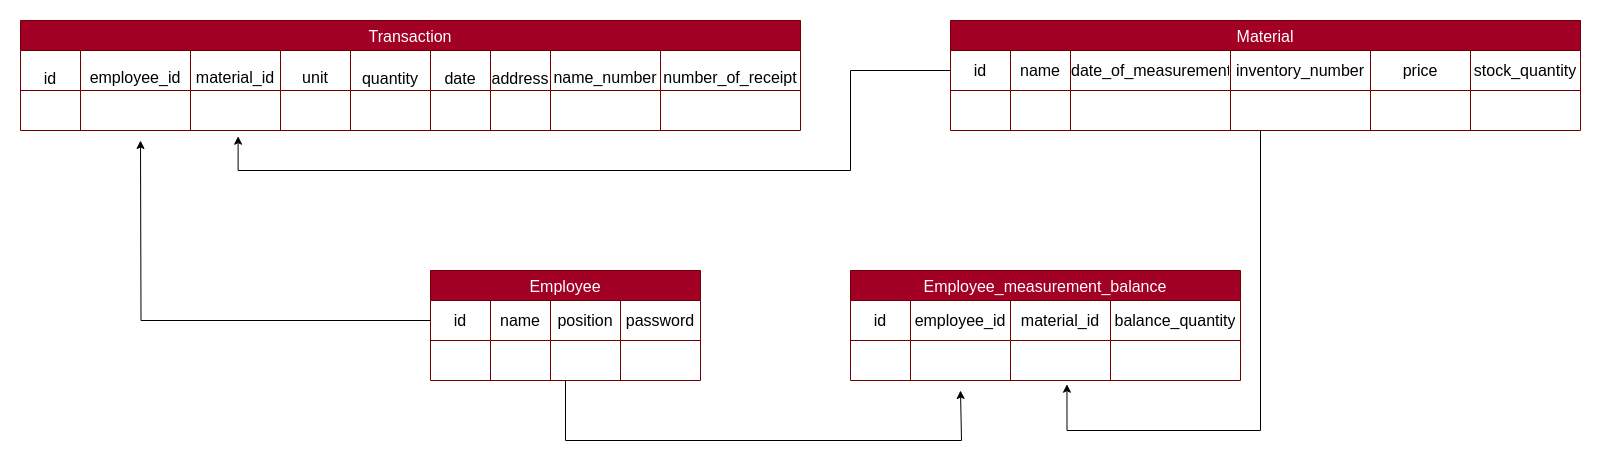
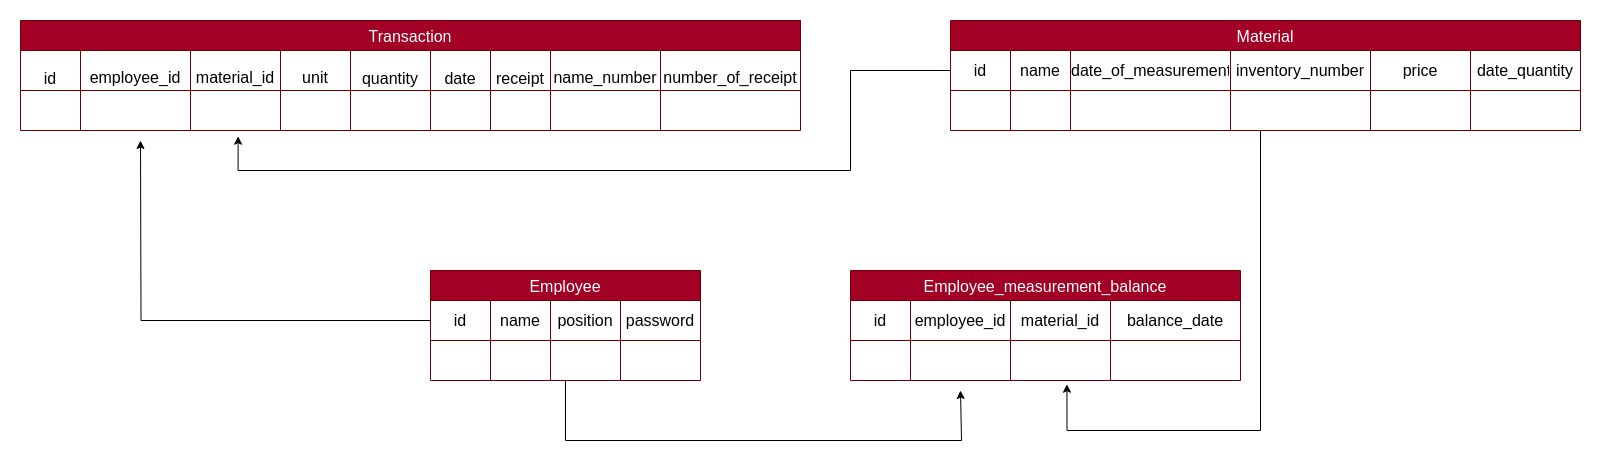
node "address": label "address" -> "receipt"
node "stock_quantity": label "stock_quantity" -> "date_quantity"
node "balance_quantity": label "balance_quantity" -> "balance_date"
